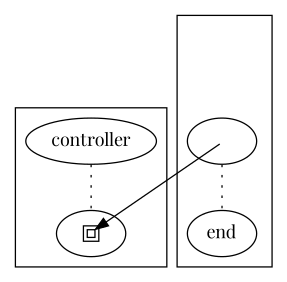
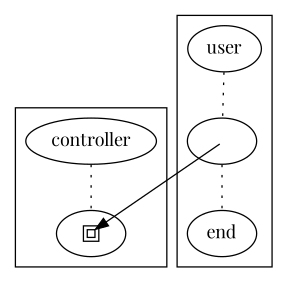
node "user": added
